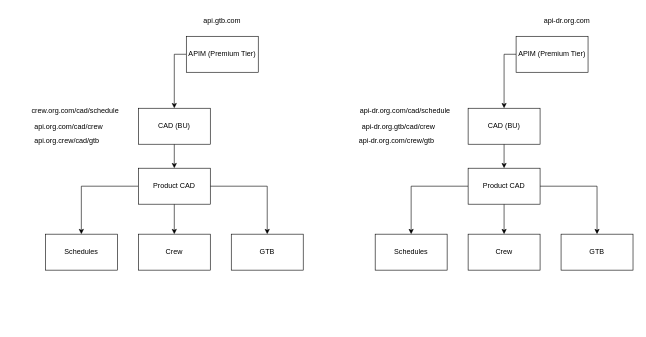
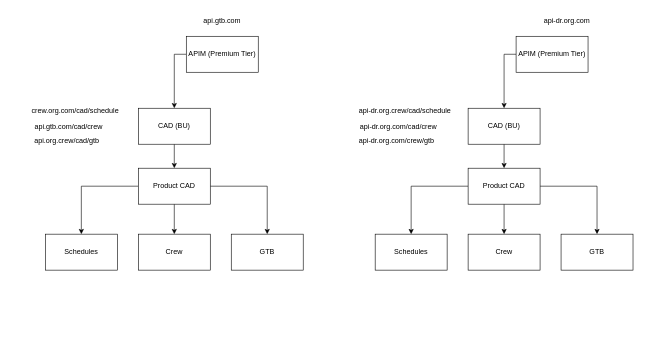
node "api-dr.org.com/cad/schedule": label "api-dr.org.com/cad/schedule" -> "api-dr.org.crew/cad/schedule"
node "api.org.com/cad/crew": label "api.org.com/cad/crew" -> "api.gtb.com/cad/crew"
node "api-dr.org.gtb/cad/crew": label "api-dr.org.gtb/cad/crew" -> "api-dr.org.com/cad/crew"
